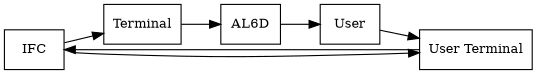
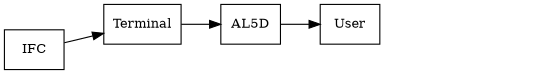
node "AL6D": label "AL6D" -> "AL5D"
node "User Terminal": removed
